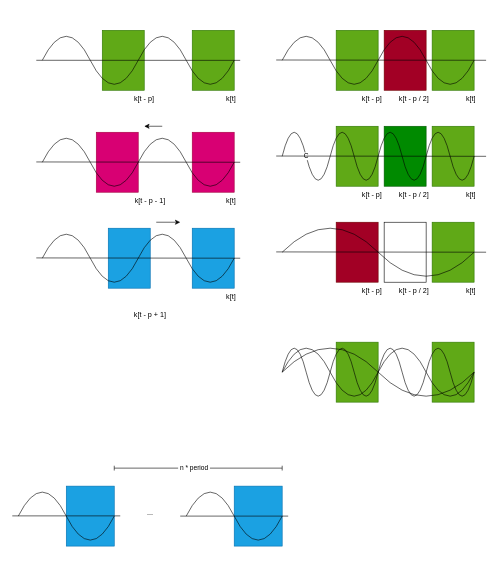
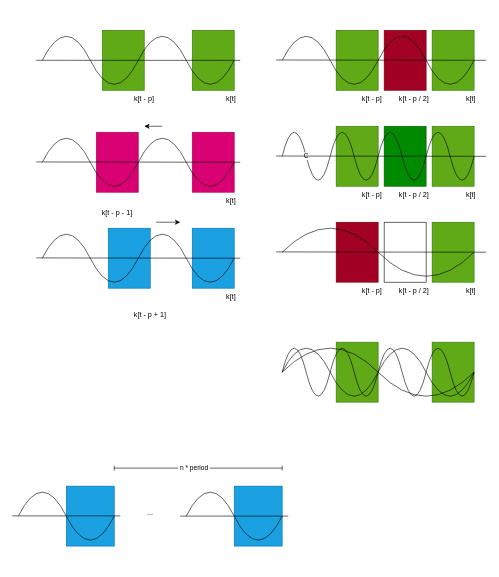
node "k[t - p - 1]": moved (150, 201) -> (117, 213)
